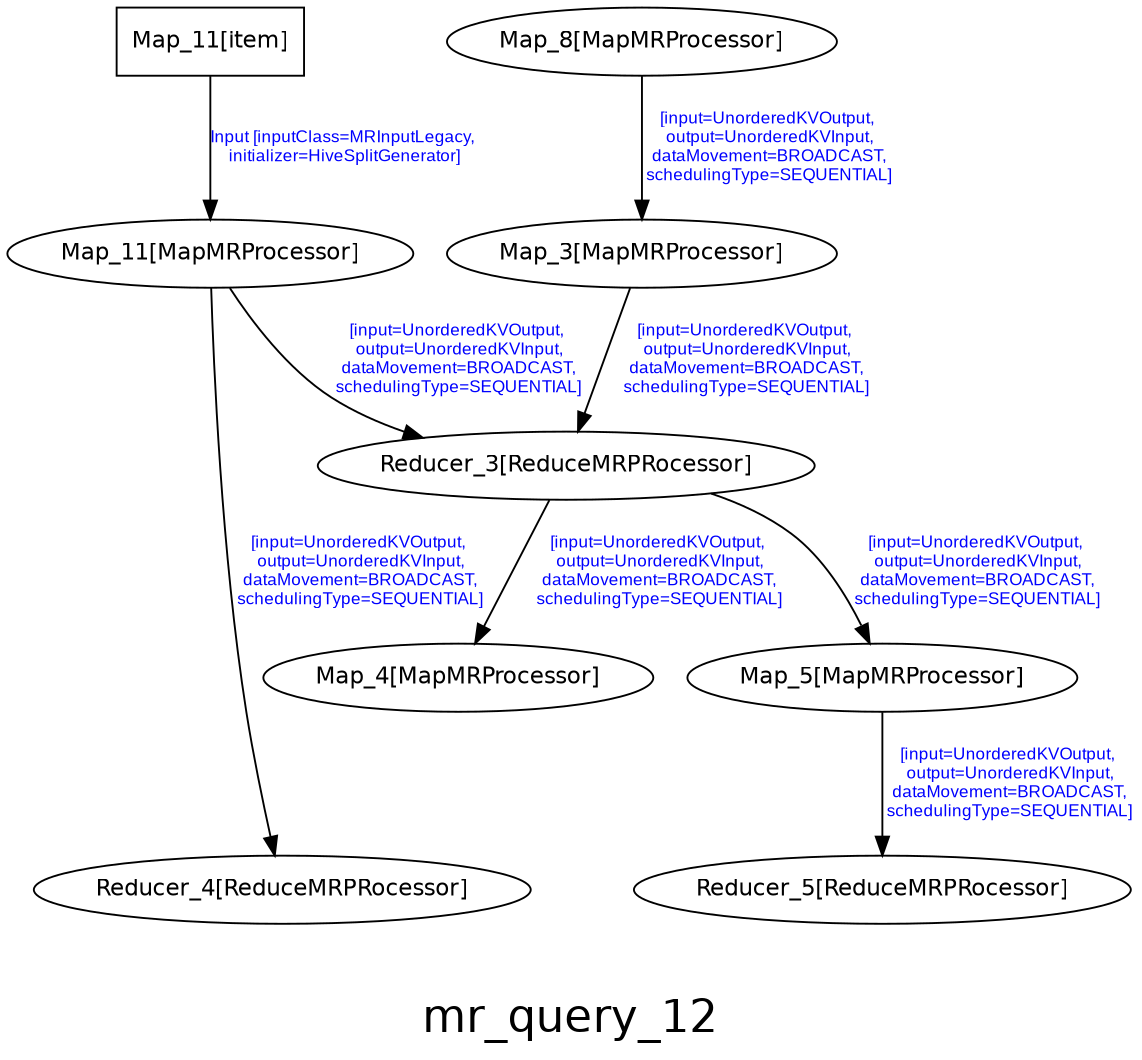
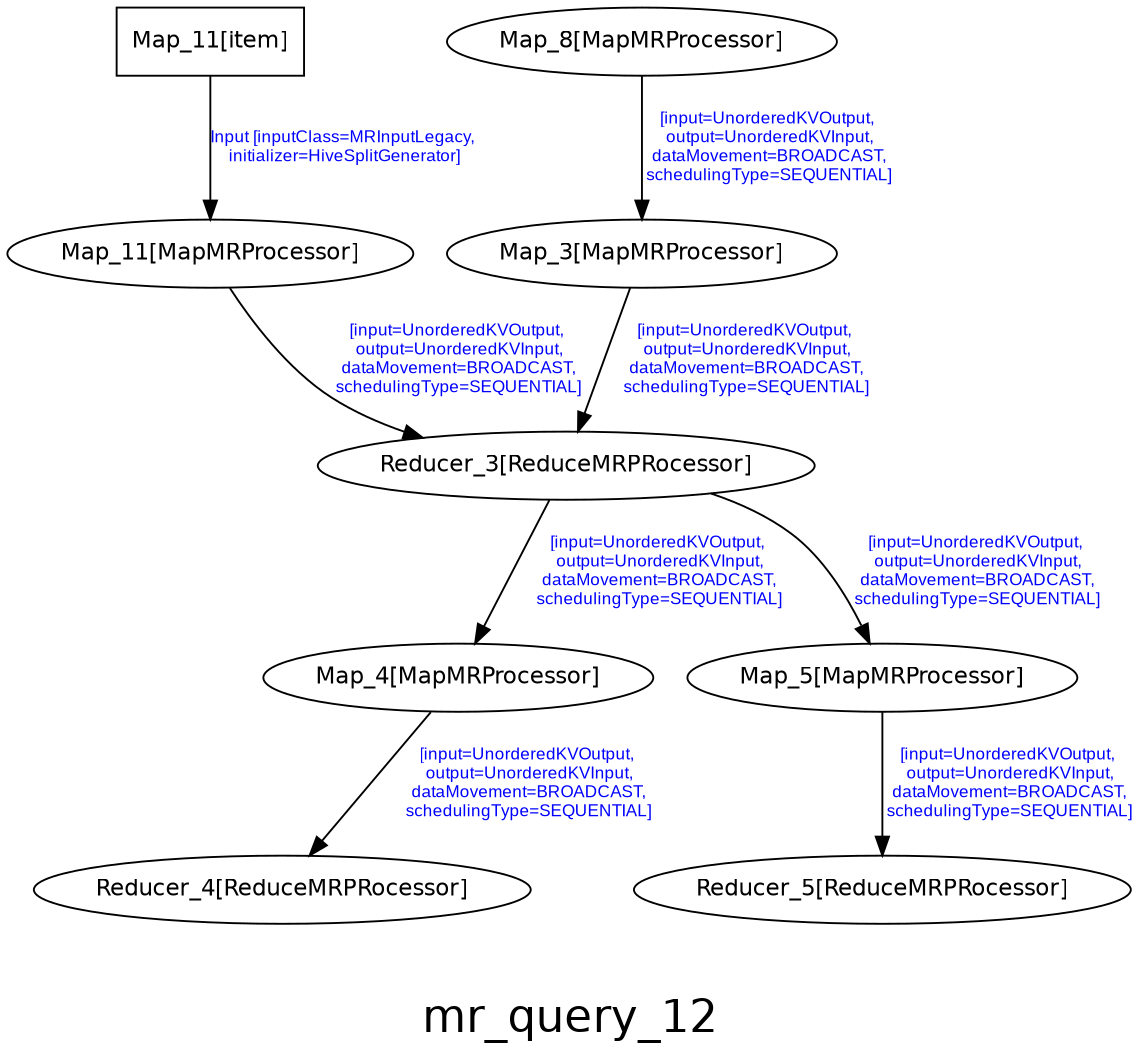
edge "Map_11[MapMRProcessor]" -> "Reducer_4[ReduceMRPRocessor]": now "Map_4[MapMRProcessor]" -> "Reducer_4[ReduceMRPRocessor]"
